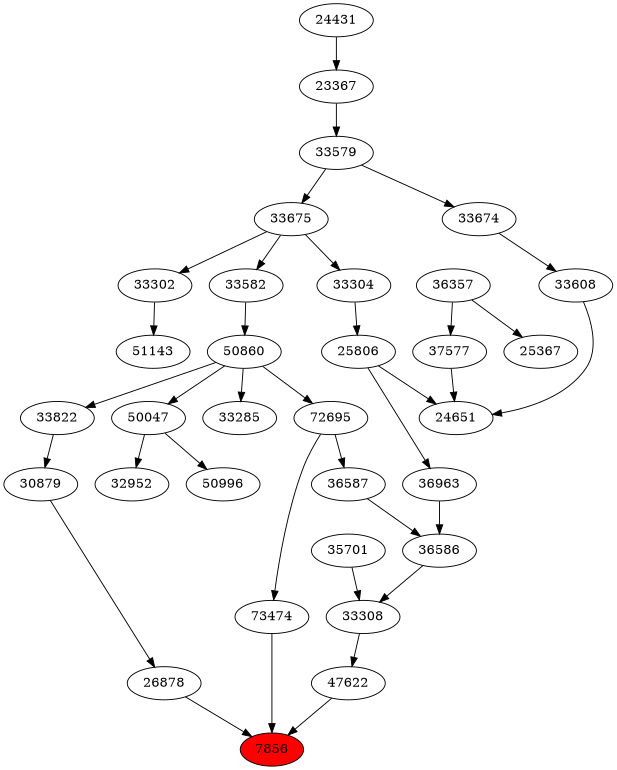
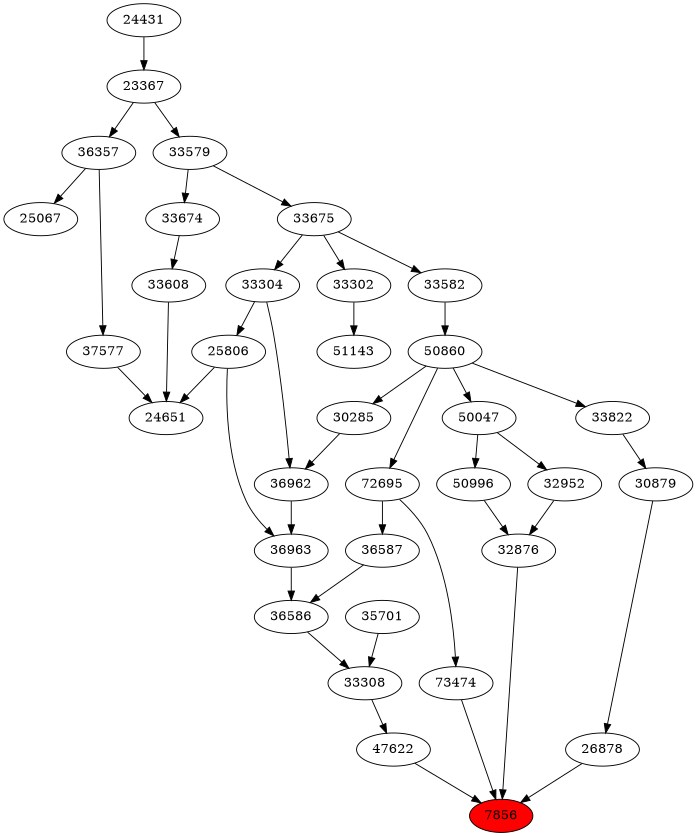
edge "23367" -> "36357": added
node "25367": label "25367" -> "25067"
node "33285": label "33285" -> "30285"
node "36962": added
node "32876": added
